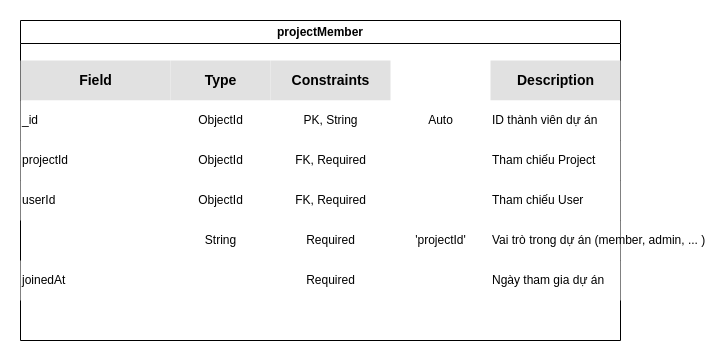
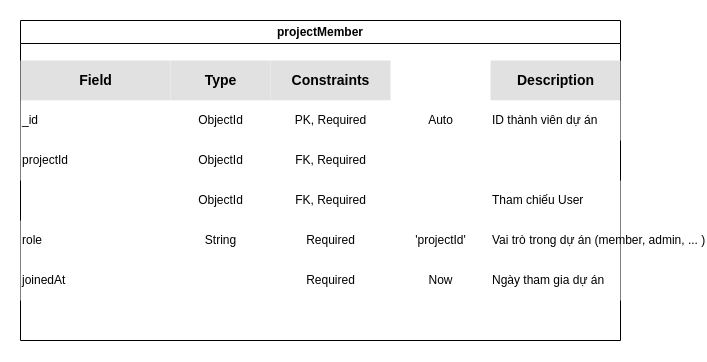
node "PK, String": label "PK, String" -> "PK, Required"
node "Tham chiếu Project": removed
node "userId": removed
node "role": added
node "Now": added
